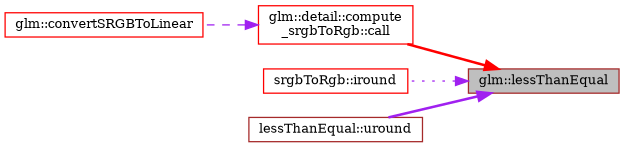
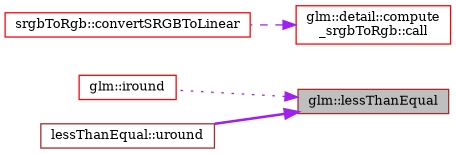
node "glm::convertSRGBToLinear": label "glm::convertSRGBToLinear" -> "srgbToRgb::convertSRGBToLinear"
edge "glm::detail::compute _srgbToRgb::call" -> "glm::lessThanEqual": removed
node "srgbToRgb::iround": label "srgbToRgb::iround" -> "glm::iround"
